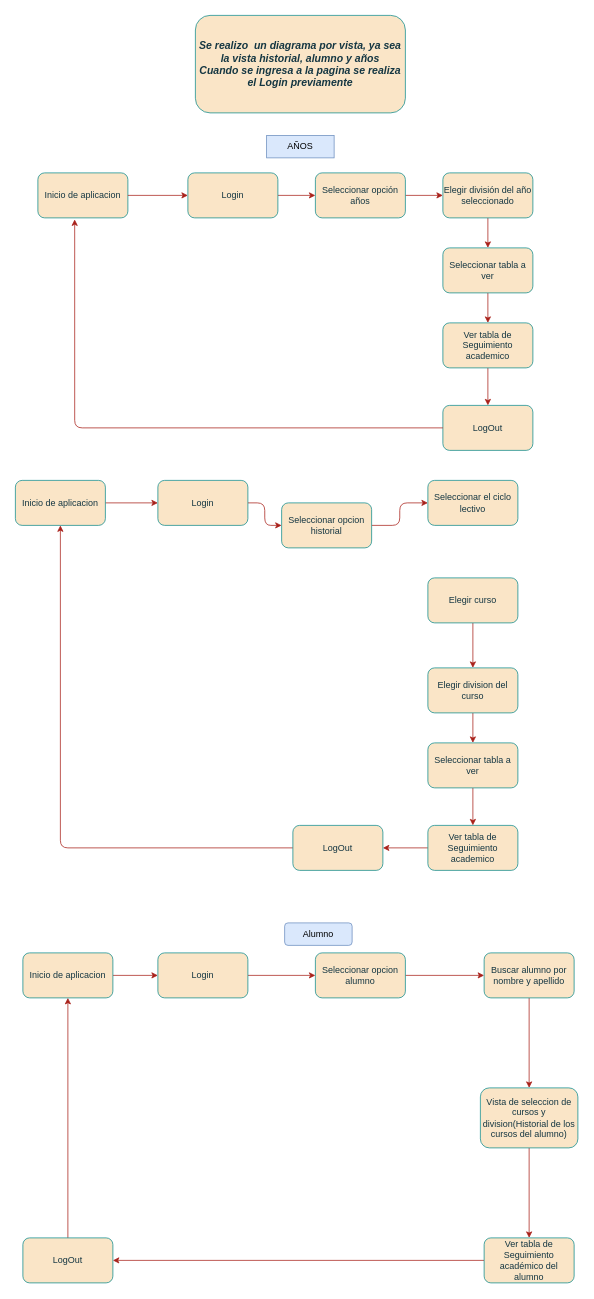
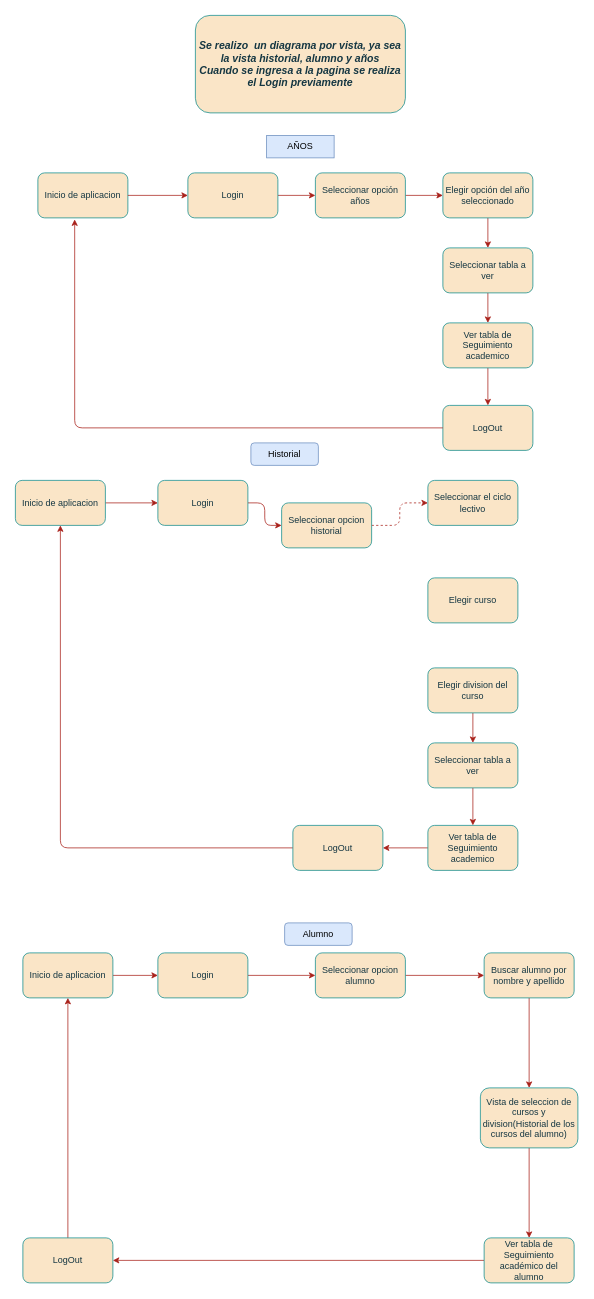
node "Elegir división del año seleccionado": label "Elegir división del año seleccionado" -> "Elegir opción del año seleccionado"
node "Historial": added
edge "Seleccionar opcion historial" -> "Seleccionar el ciclo lectivo": style solid -> dashed
edge "Elegir curso" -> "Elegir division del curso": removed
